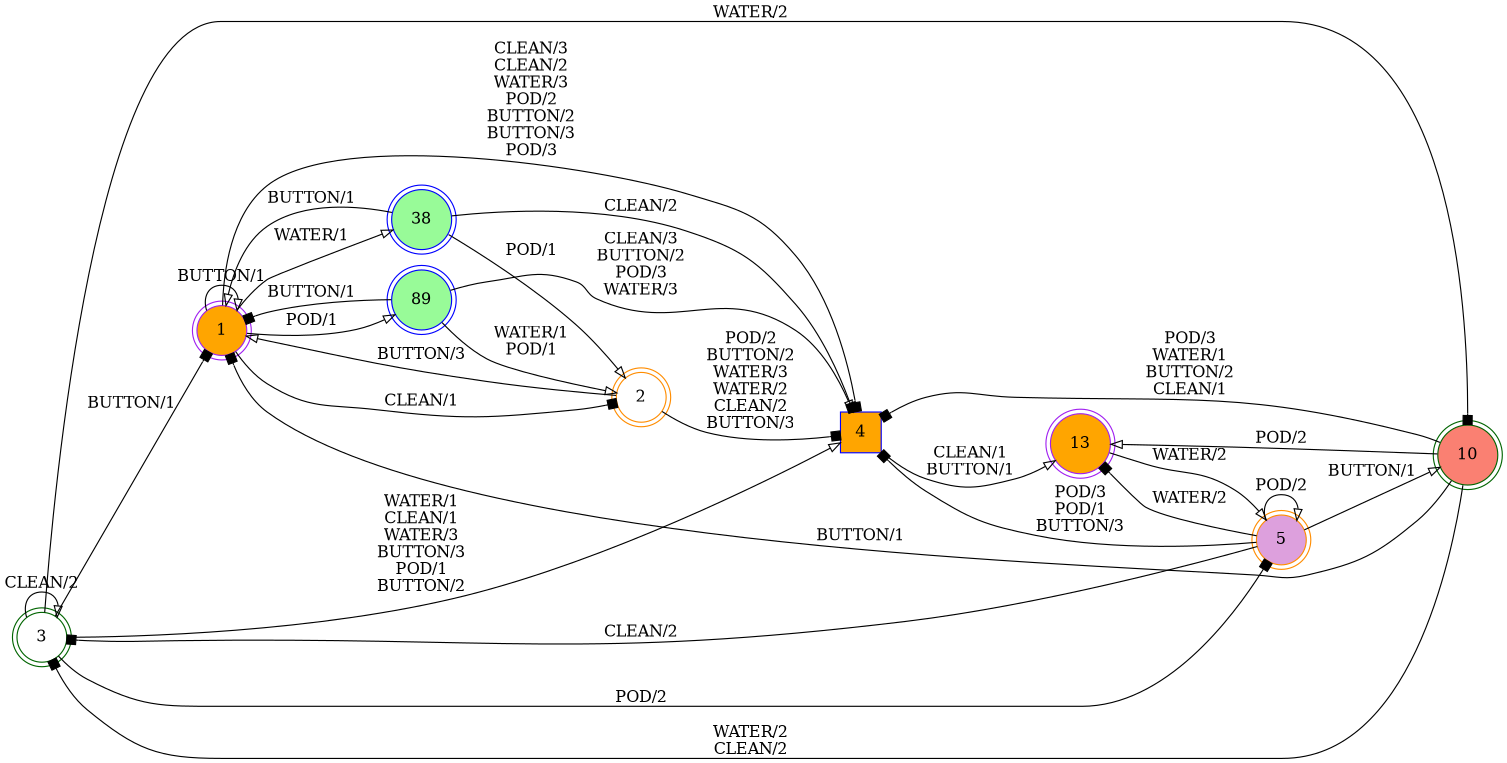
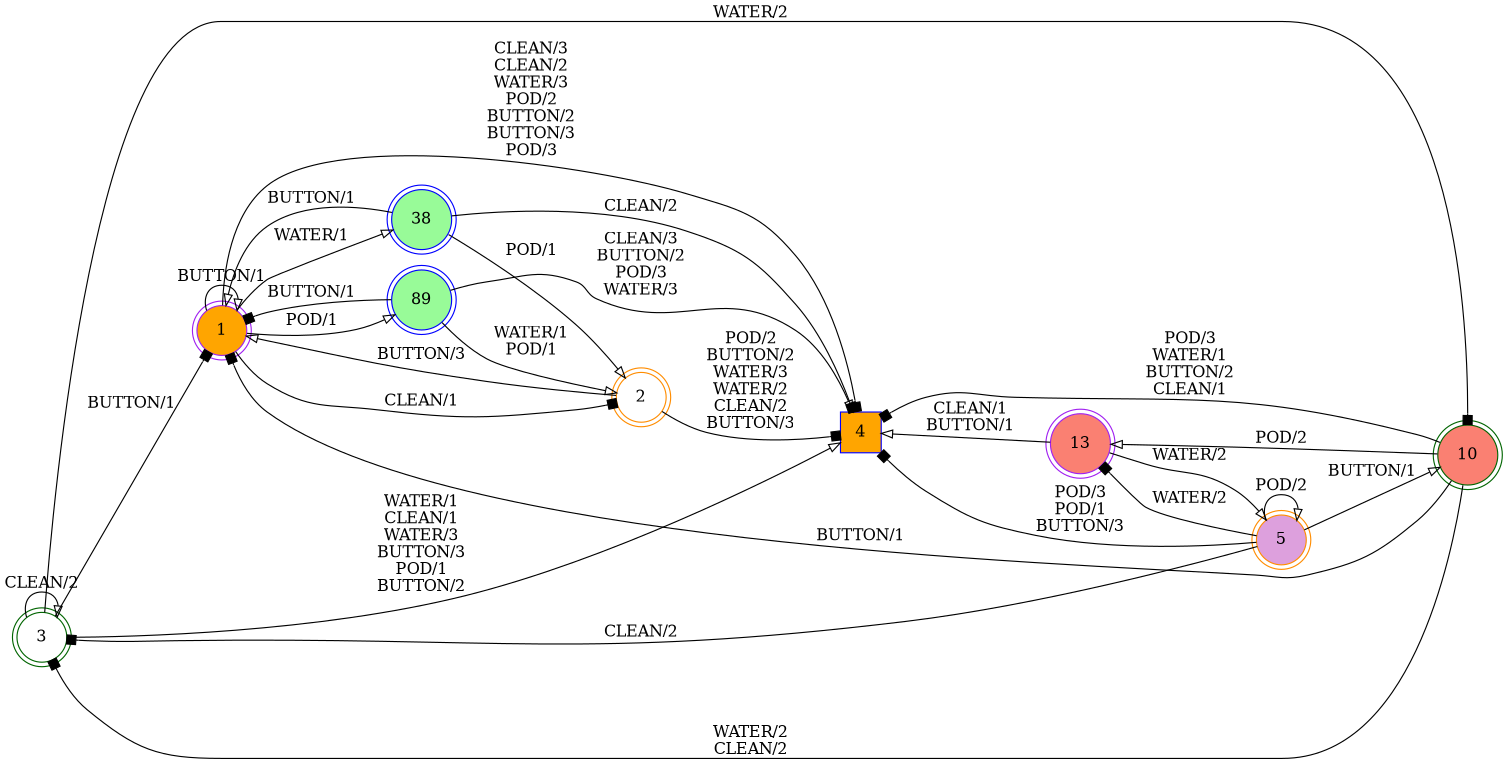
node "13": fillcolor orange -> salmon
edge "4" -> "13": reversed
edge "3" -> "5": removed, label "POD/2"
